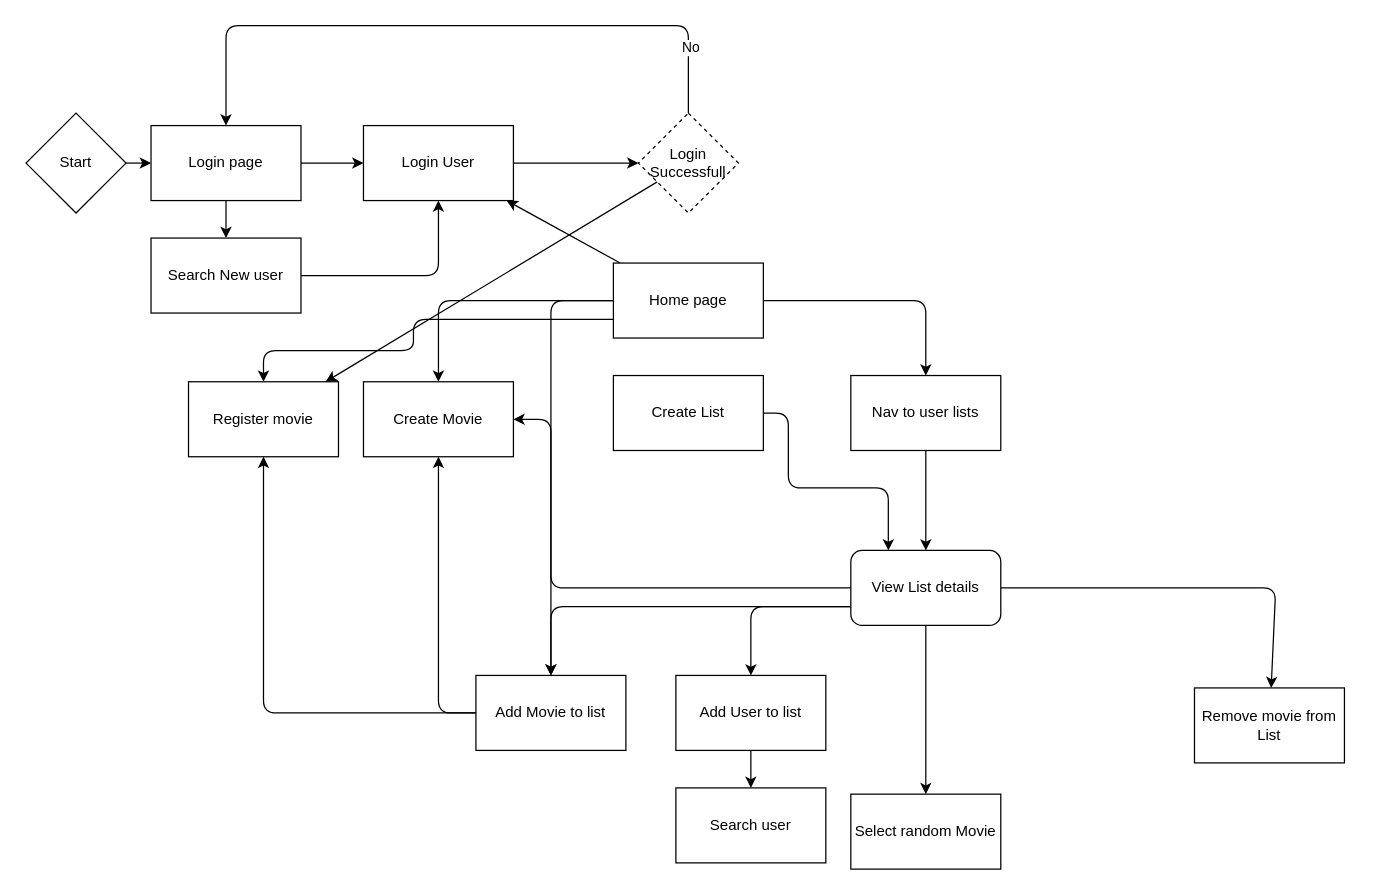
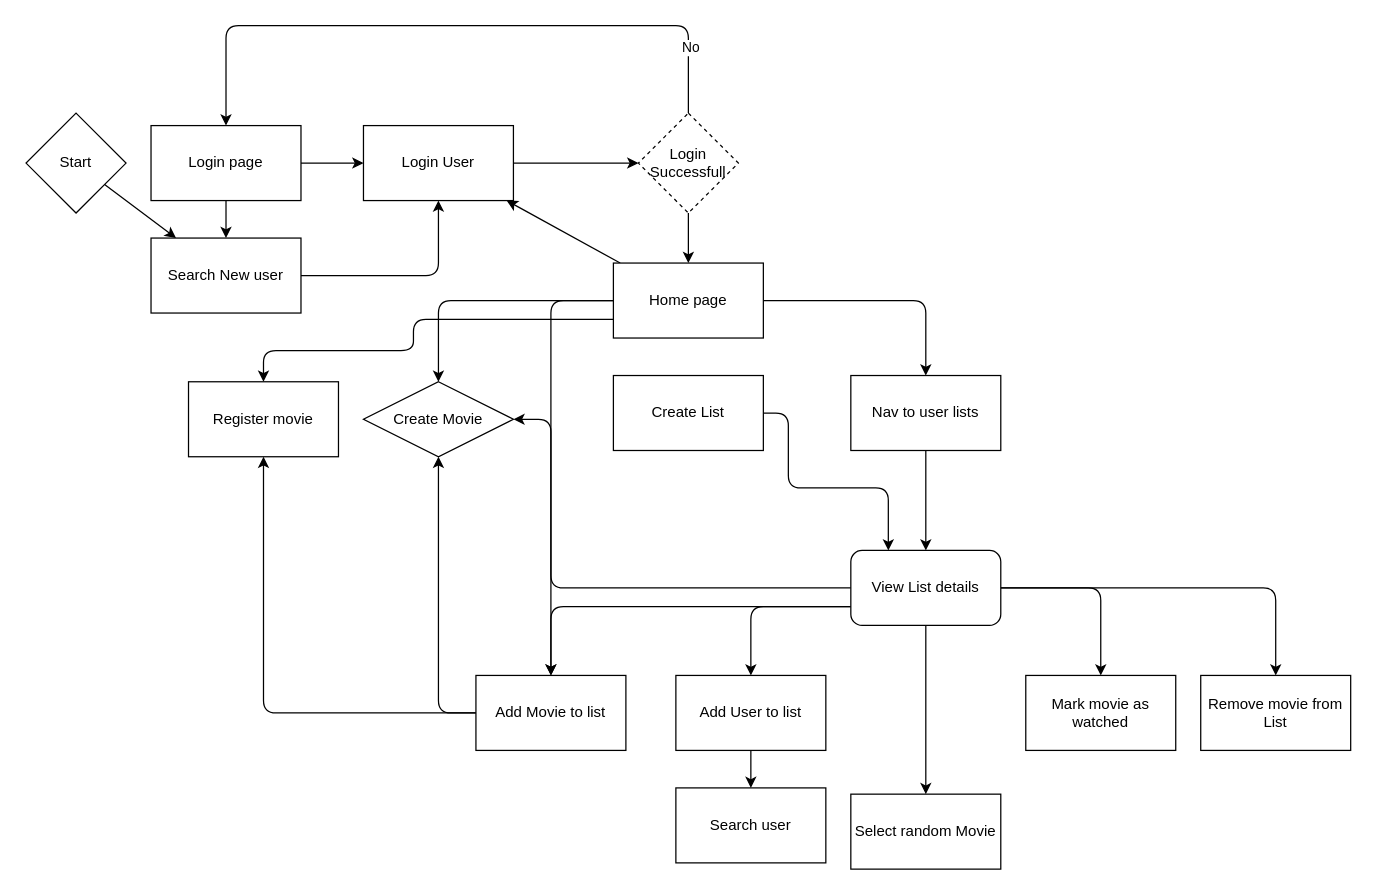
edge "Start" -> "Login page": now "Start" -> "Search New user"
edge "Login Successfull" -> "Register movie": now "Login Successfull" -> "Home page"
node "Create Movie": shape rectangle -> diamond
edge "View List details" -> "Mark movie as watched": added
node "Mark movie as watched": added
node "Remove movie from List": moved (1269, 726) -> (1276, 713)
